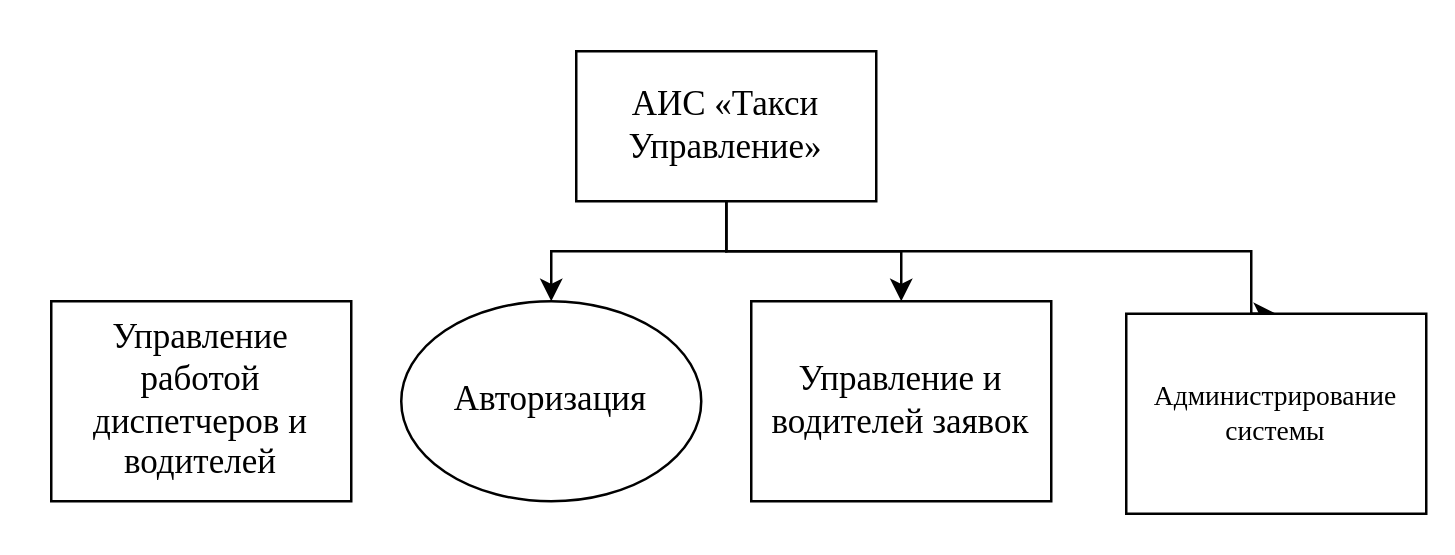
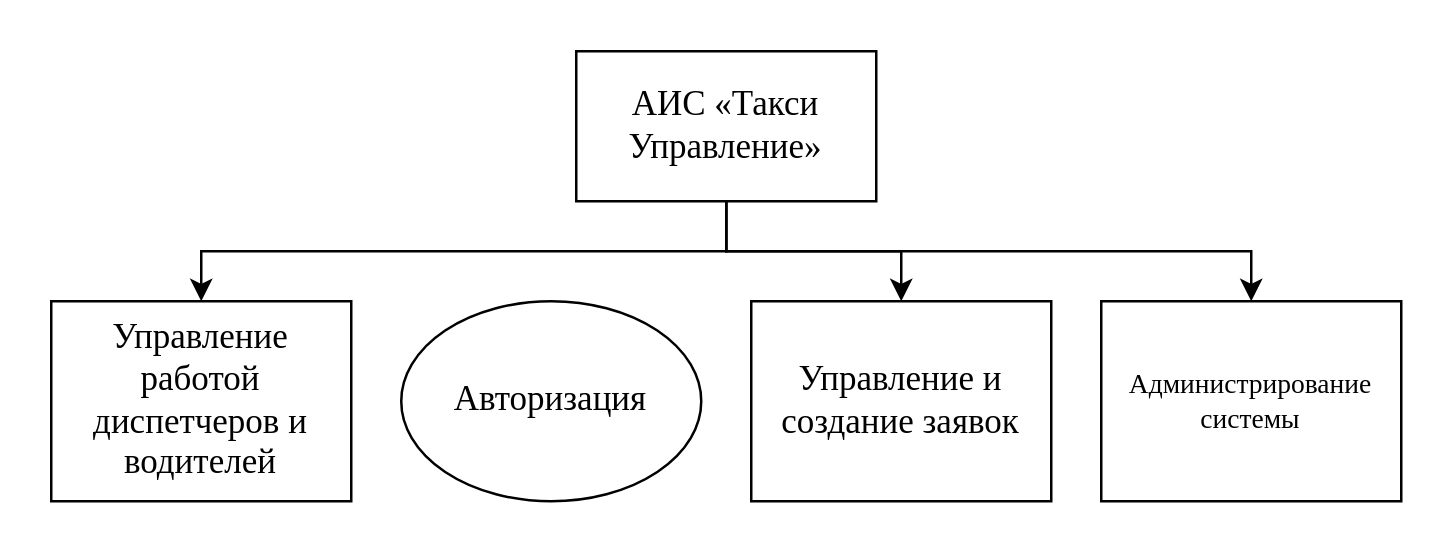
edge "АИС «Такси Управление»" -> "Управление работой диспетчеров и водителей": added
edge "АИС «Такси Управление»" -> "Авторизация": removed
node "Управление и водителей заявок": label "Управление и водителей заявок" -> "Управление и создание заявок"
node "Администрирование системы": moved (1276, 414) -> (1251, 401)
